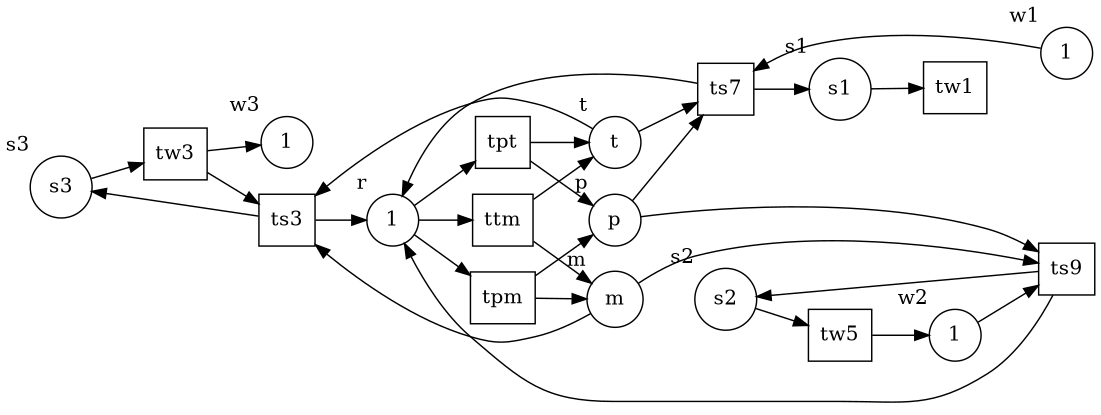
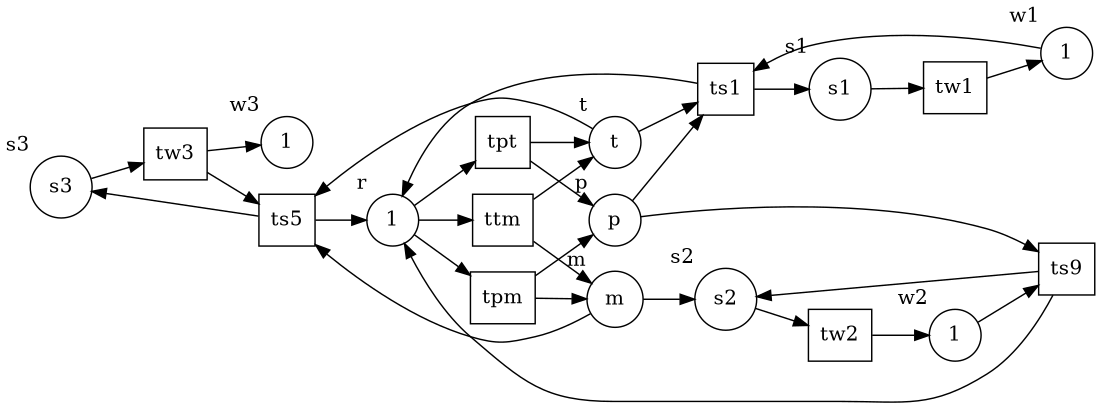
edge "tw1" -> "1 w1": added
node "ts7": label "ts7" -> "ts1"
node "ts3": label "ts3" -> "ts5"
edge "m m" -> "ts9": now "m m" -> "s2 s2"
node "tw5": label "tw5" -> "tw2"
